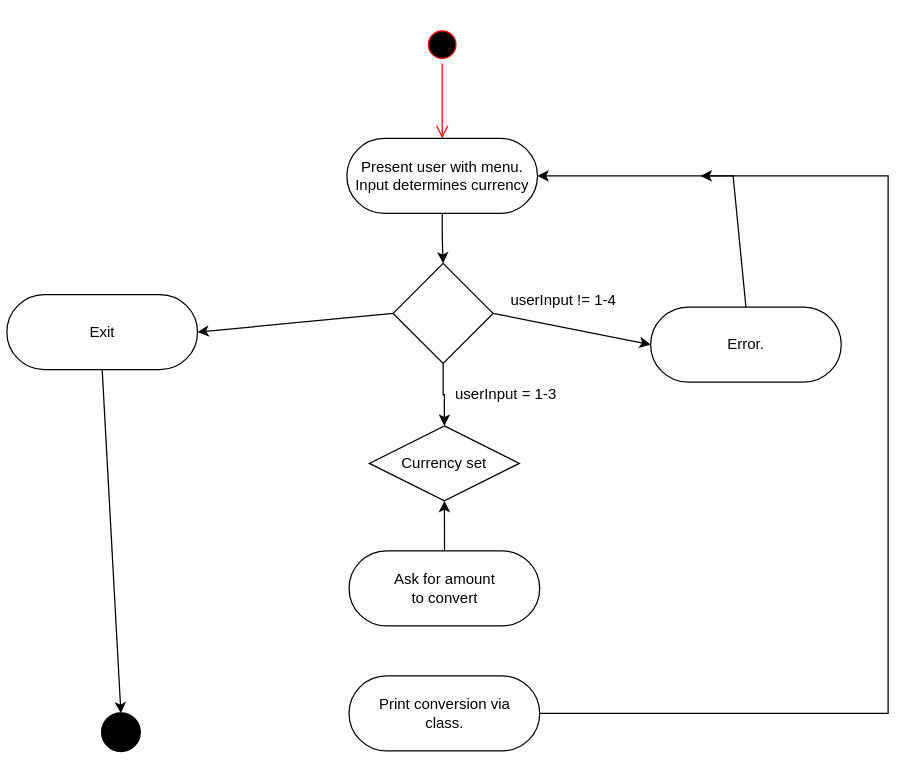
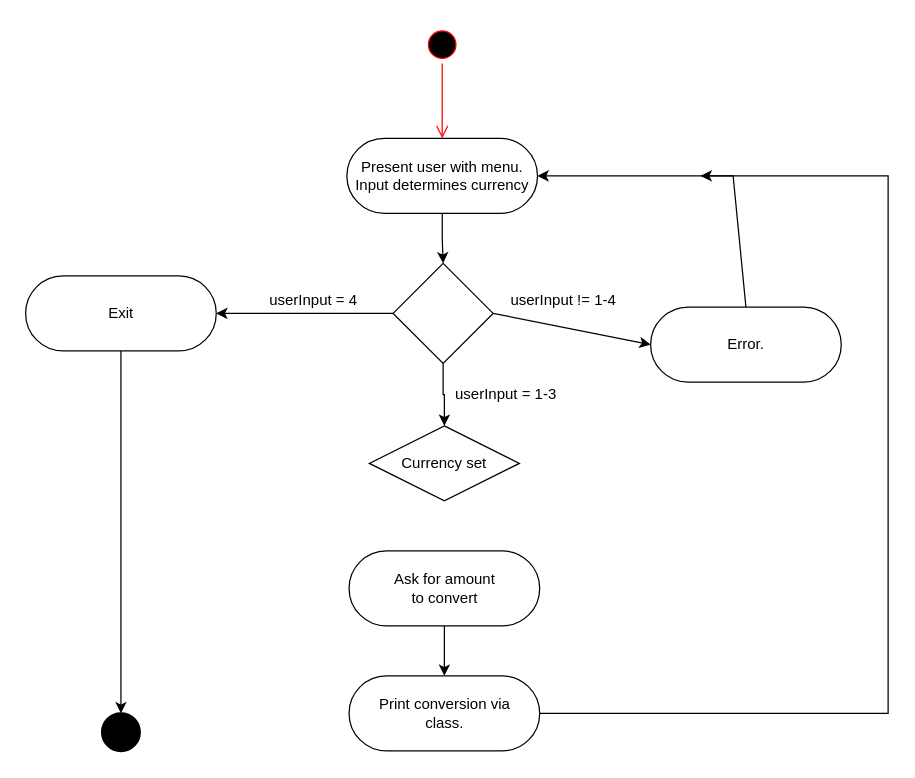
node "userInput = 4": added
node "Exit": moved (102, 332) -> (121, 313)
edge "Ask for amount to convert" -> "Currency set": now "Ask for amount to convert" -> "Print conversion via class."
